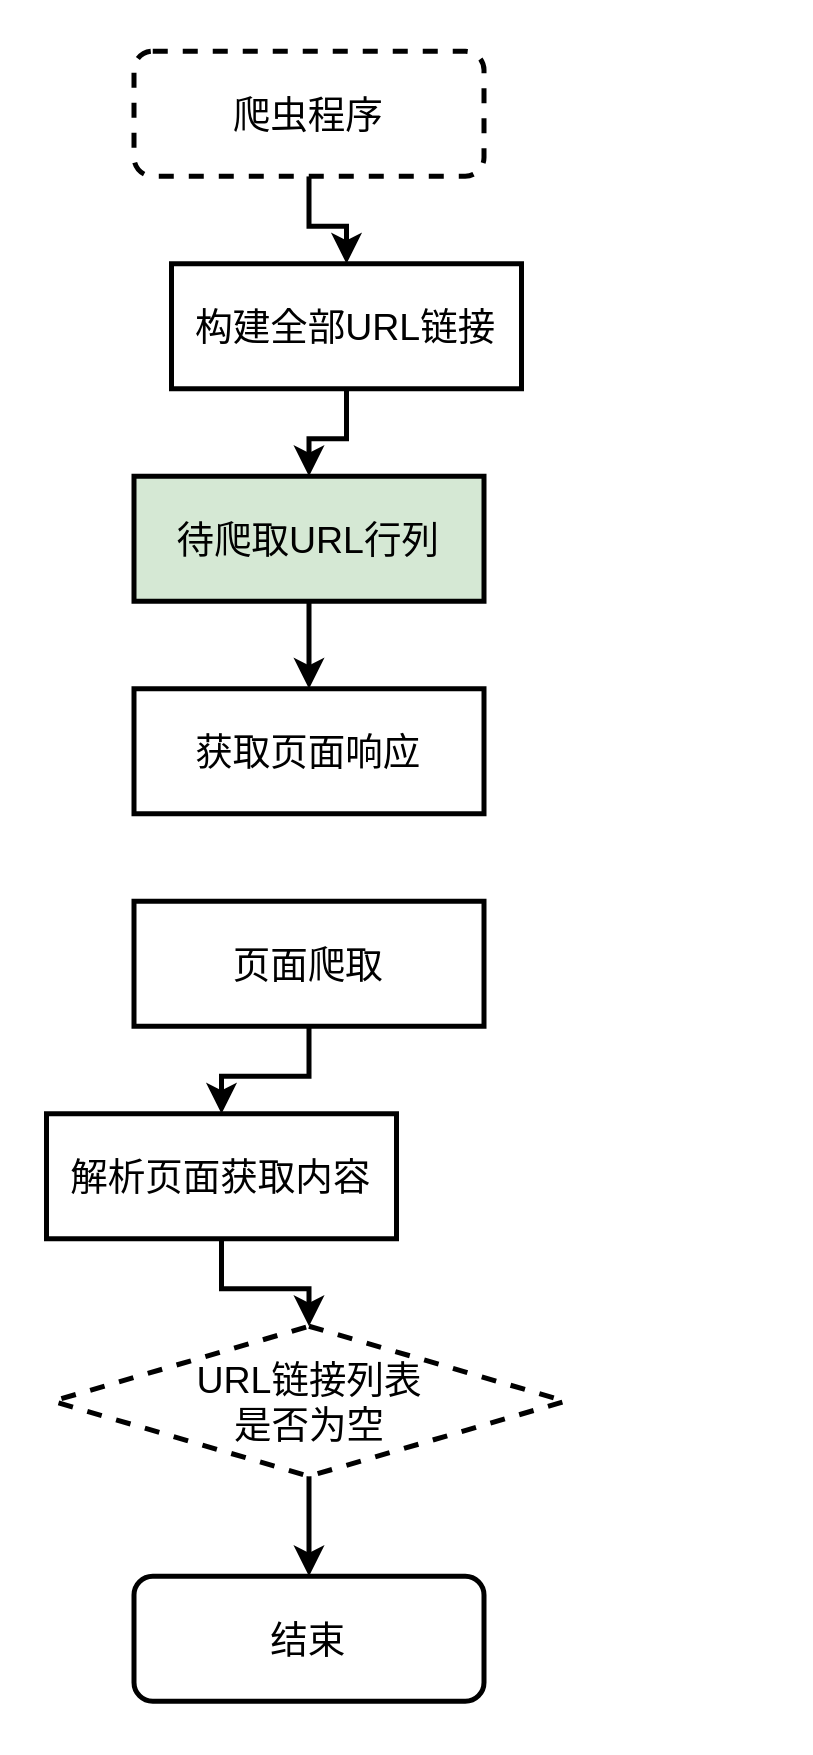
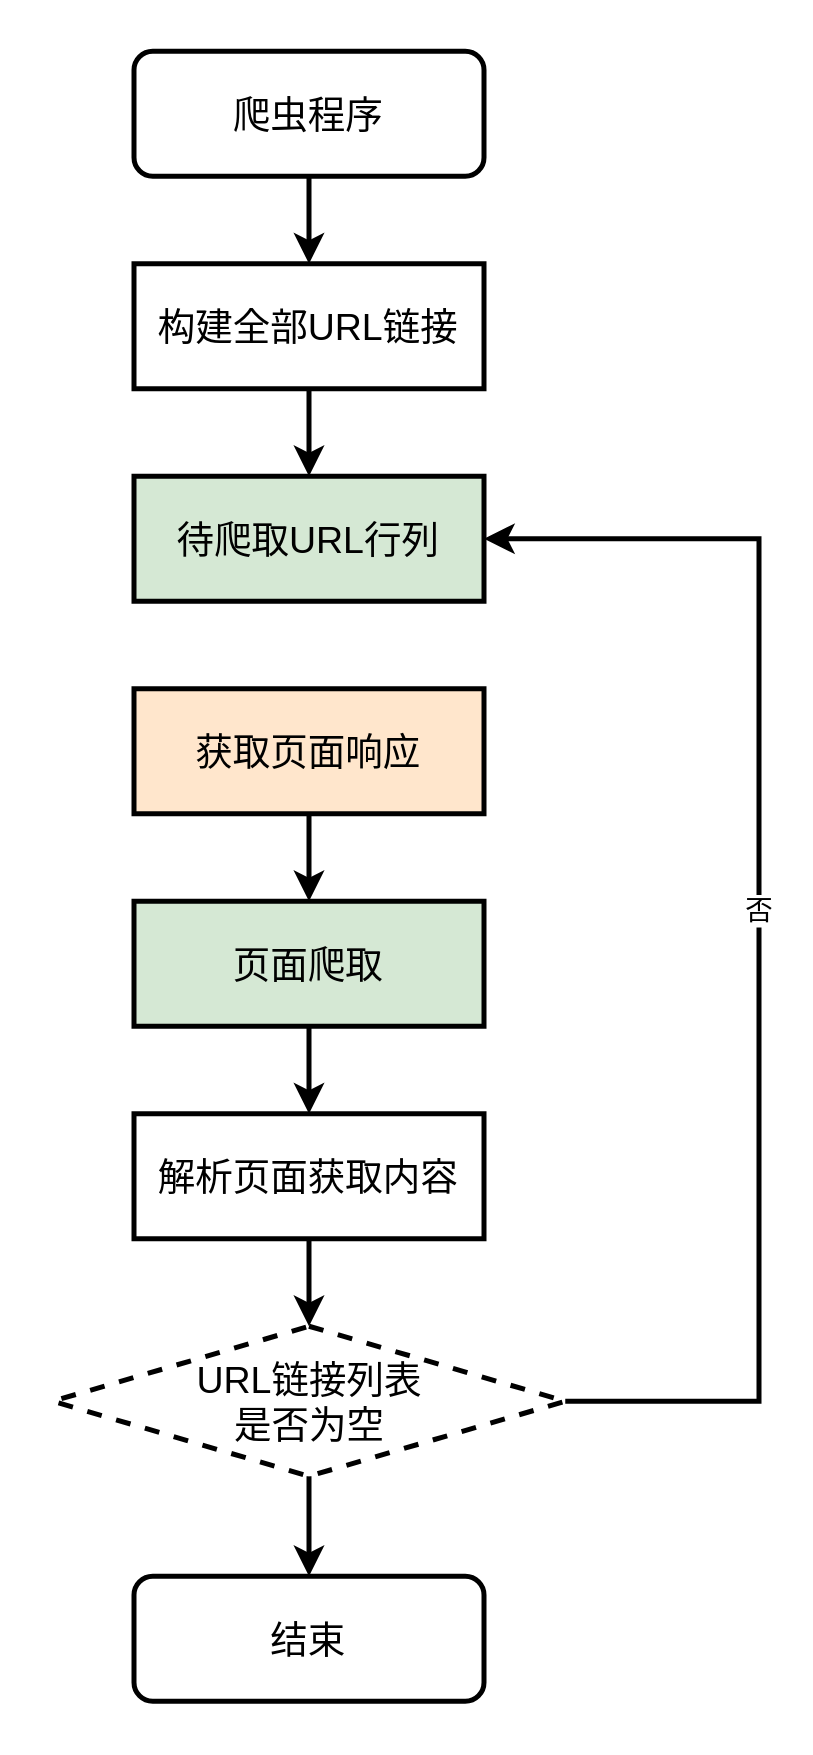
node "爬虫程序": style dashed -> solid
node "构建全部URL链接": moved (346, 326) -> (309, 326)
edge "待爬取URL行列" -> "获取页面响应": removed
node "获取页面响应": fillcolor #ffffff -> #ffe6cc
edge "获取页面响应" -> "页面爬取": added
edge "URL链接列表 是否为空" -> "待爬取URL行列": added, label "否"
node "页面爬取": fillcolor #ffffff -> #d5e8d4
node "解析页面获取内容": moved (221, 1176) -> (309, 1176)
